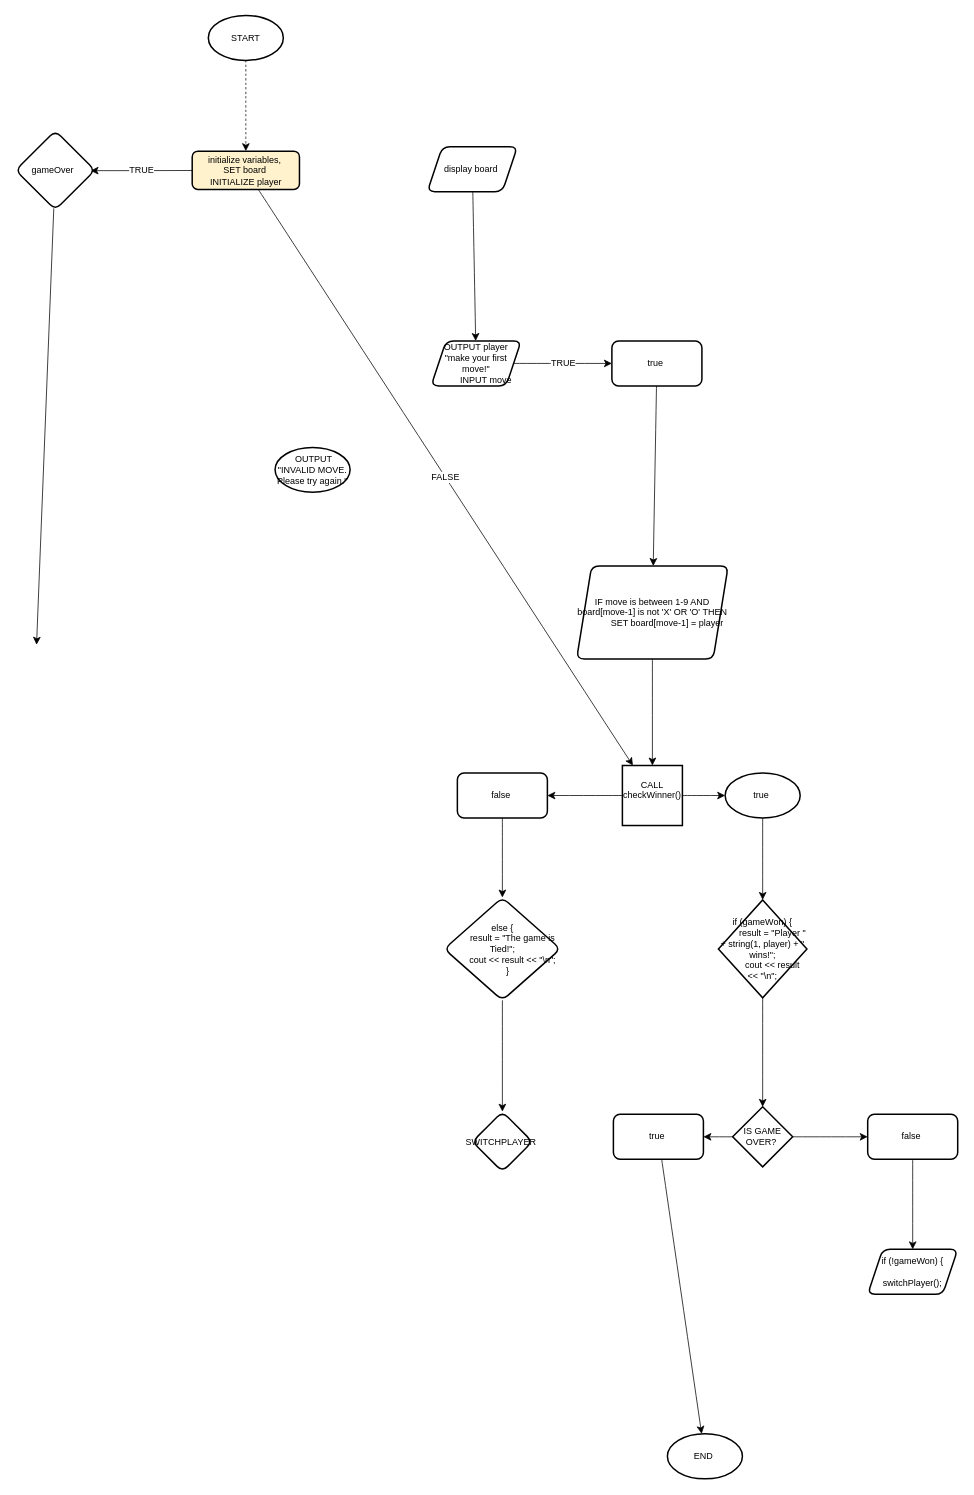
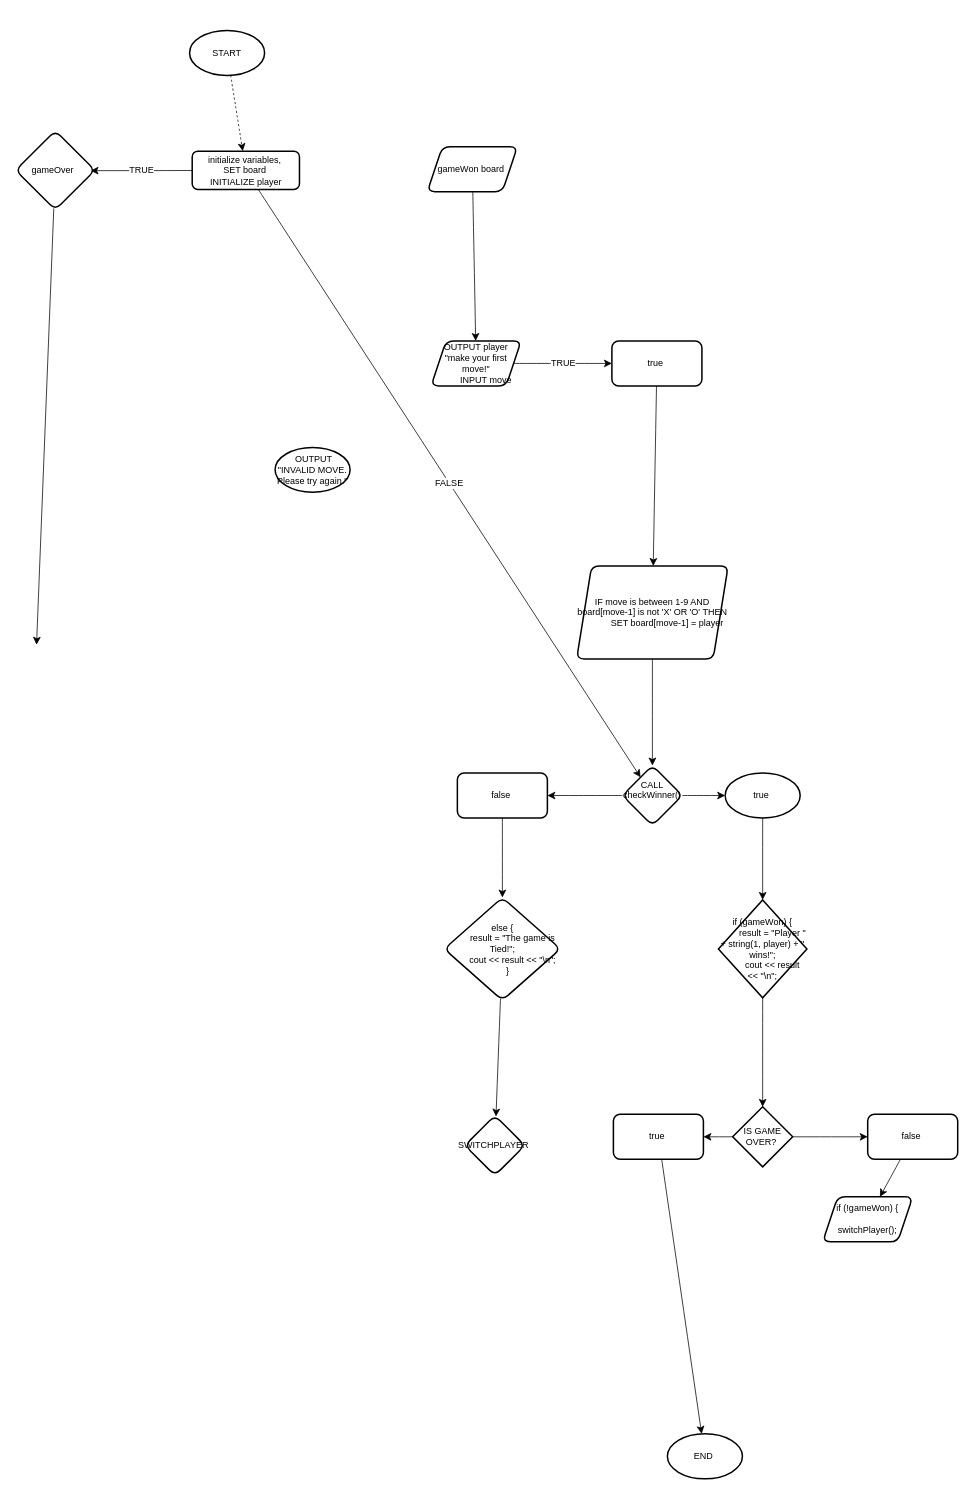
node "START": moved (246, 38) -> (227, 53)
node "display board": label "display board" -> "gameWon board"
node "initialize variables, SET board INITIALIZE player": fillcolor #fff2cc -> #ffffff
node "CALL checkWinner()": shape rectangle -> diamond
node "SWITCHPLAYER": moved (502, 1142) -> (495, 1145)
node "if (!gameWon) { switchPlayer();": moved (912, 1272) -> (867, 1219)
